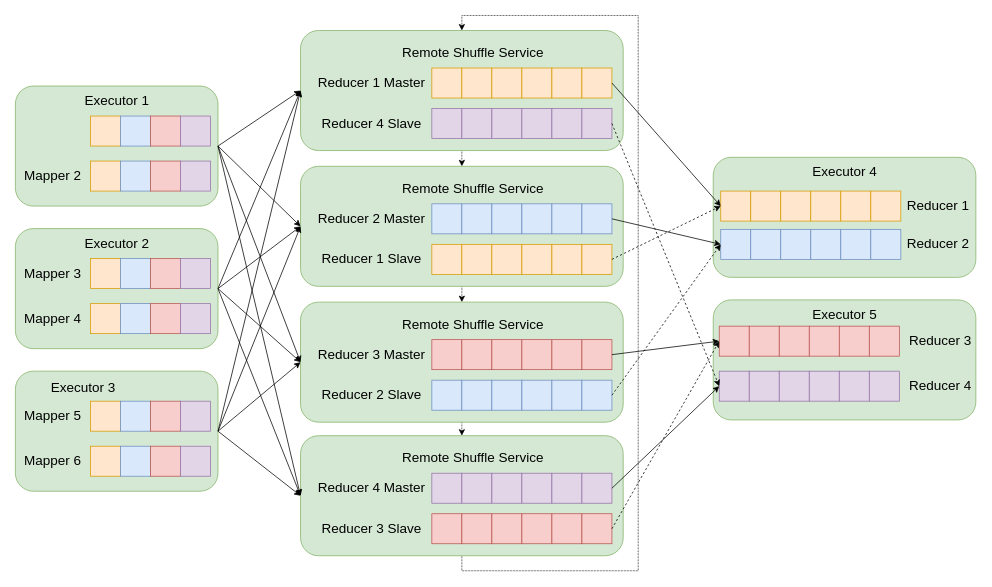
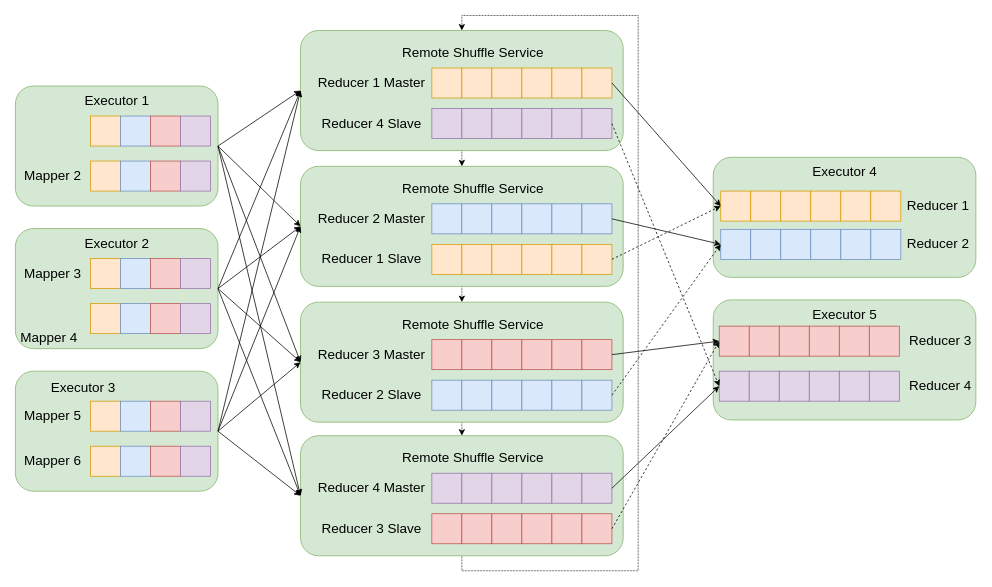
node "Mapper 4": moved (53, 318) -> (49, 337)
